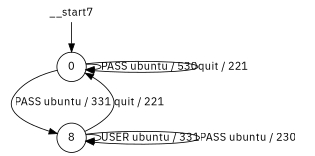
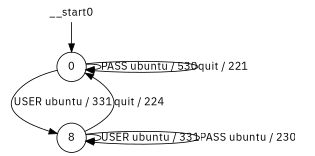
node "__start7": label "__start7" -> "__start0"
edge "0" -> "8": label "PASS ubuntu / 331" -> "USER ubuntu / 331"
edge "8" -> "0": label "quit / 221" -> "quit / 224"
